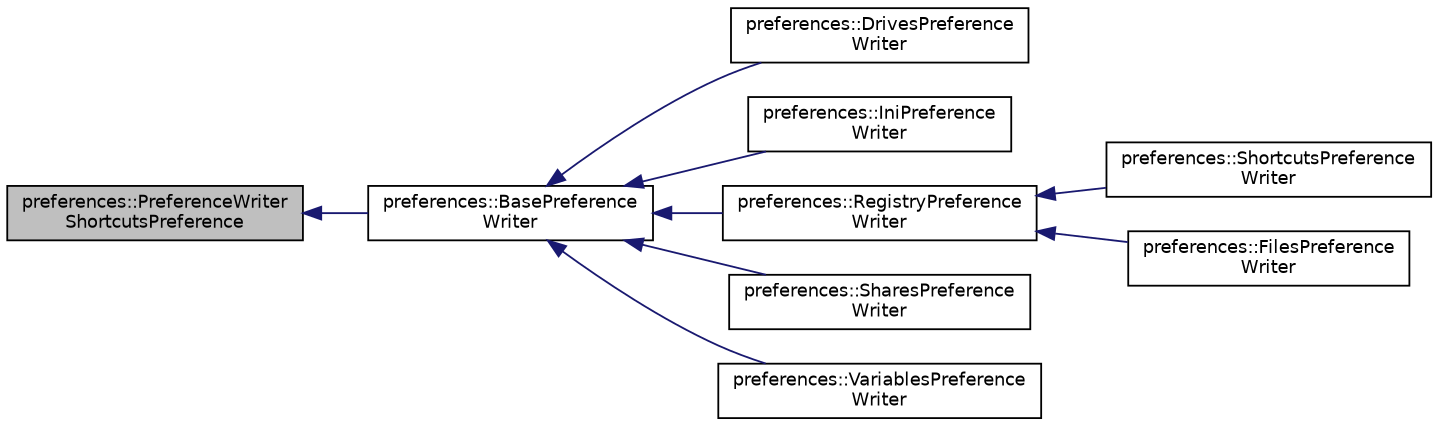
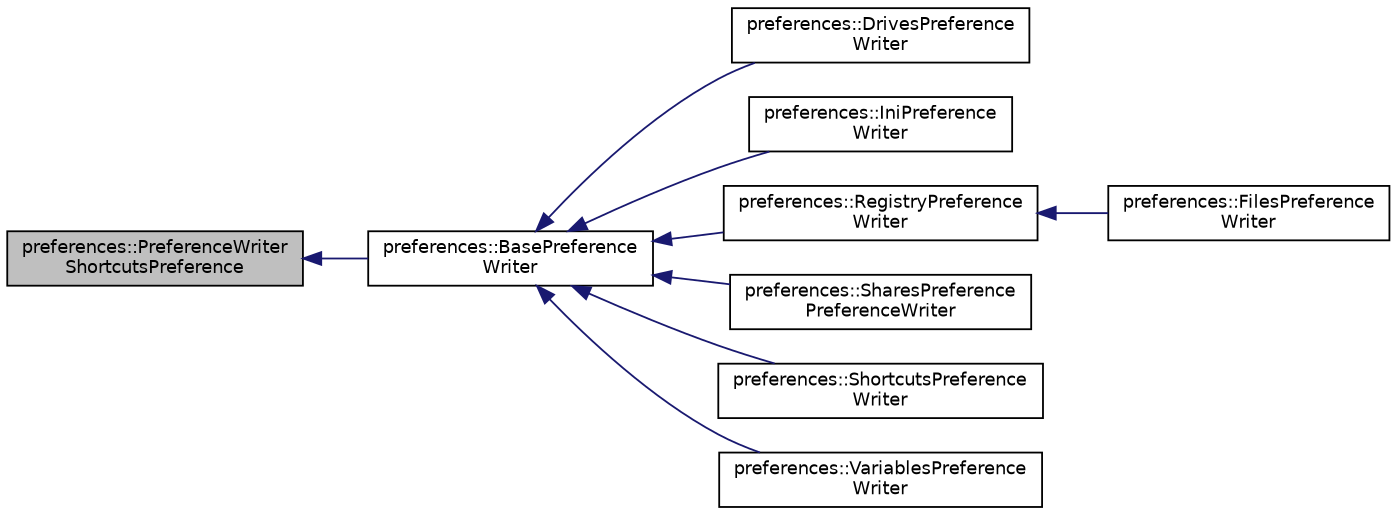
edge "preferences::ShortcutsPreference Writer" -> "preferences::RegistryPreference Writer": now "preferences::ShortcutsPreference Writer" -> "preferences::BasePreference Writer"
node "preferences::SharesPreference Writer": label "preferences::SharesPreference Writer" -> "preferences::SharesPreference PreferenceWriter"
